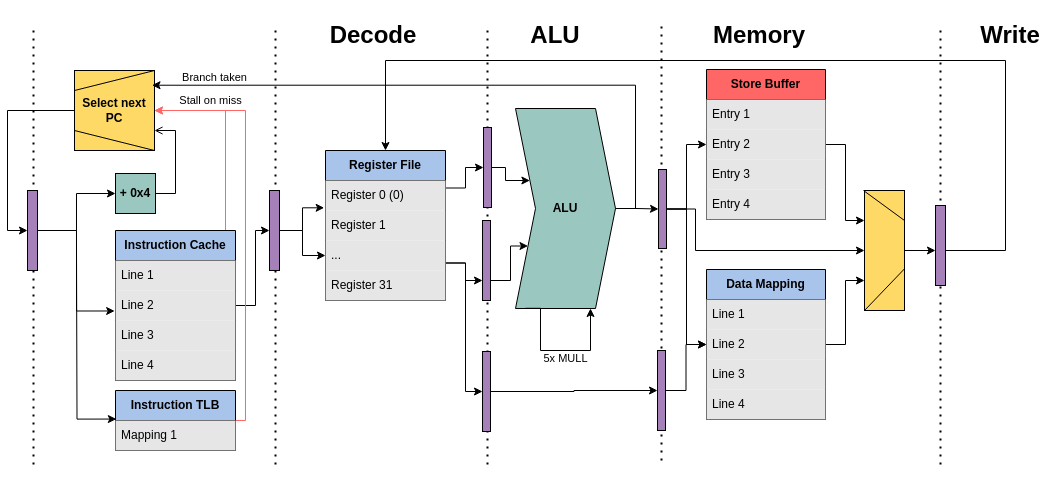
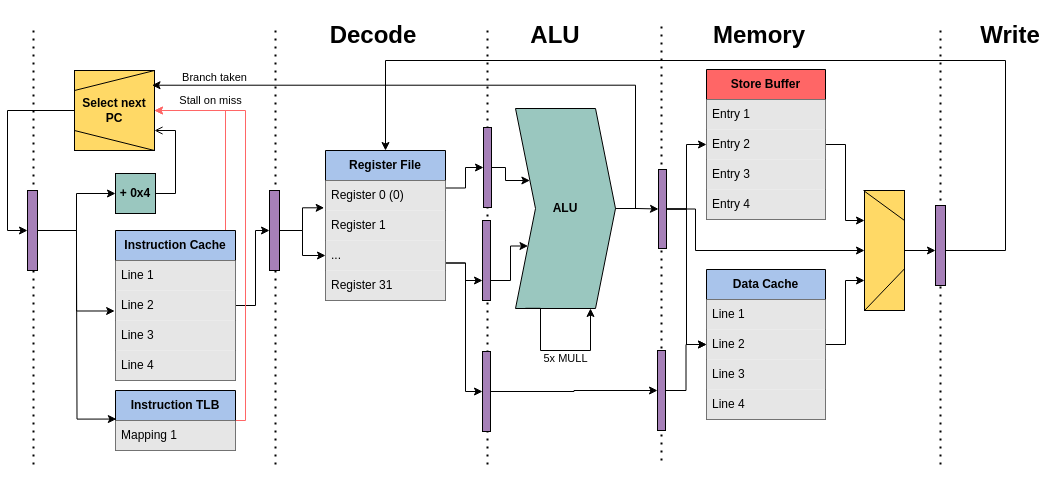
node "Data Mapping": label "Data Mapping" -> "Data Cache"
